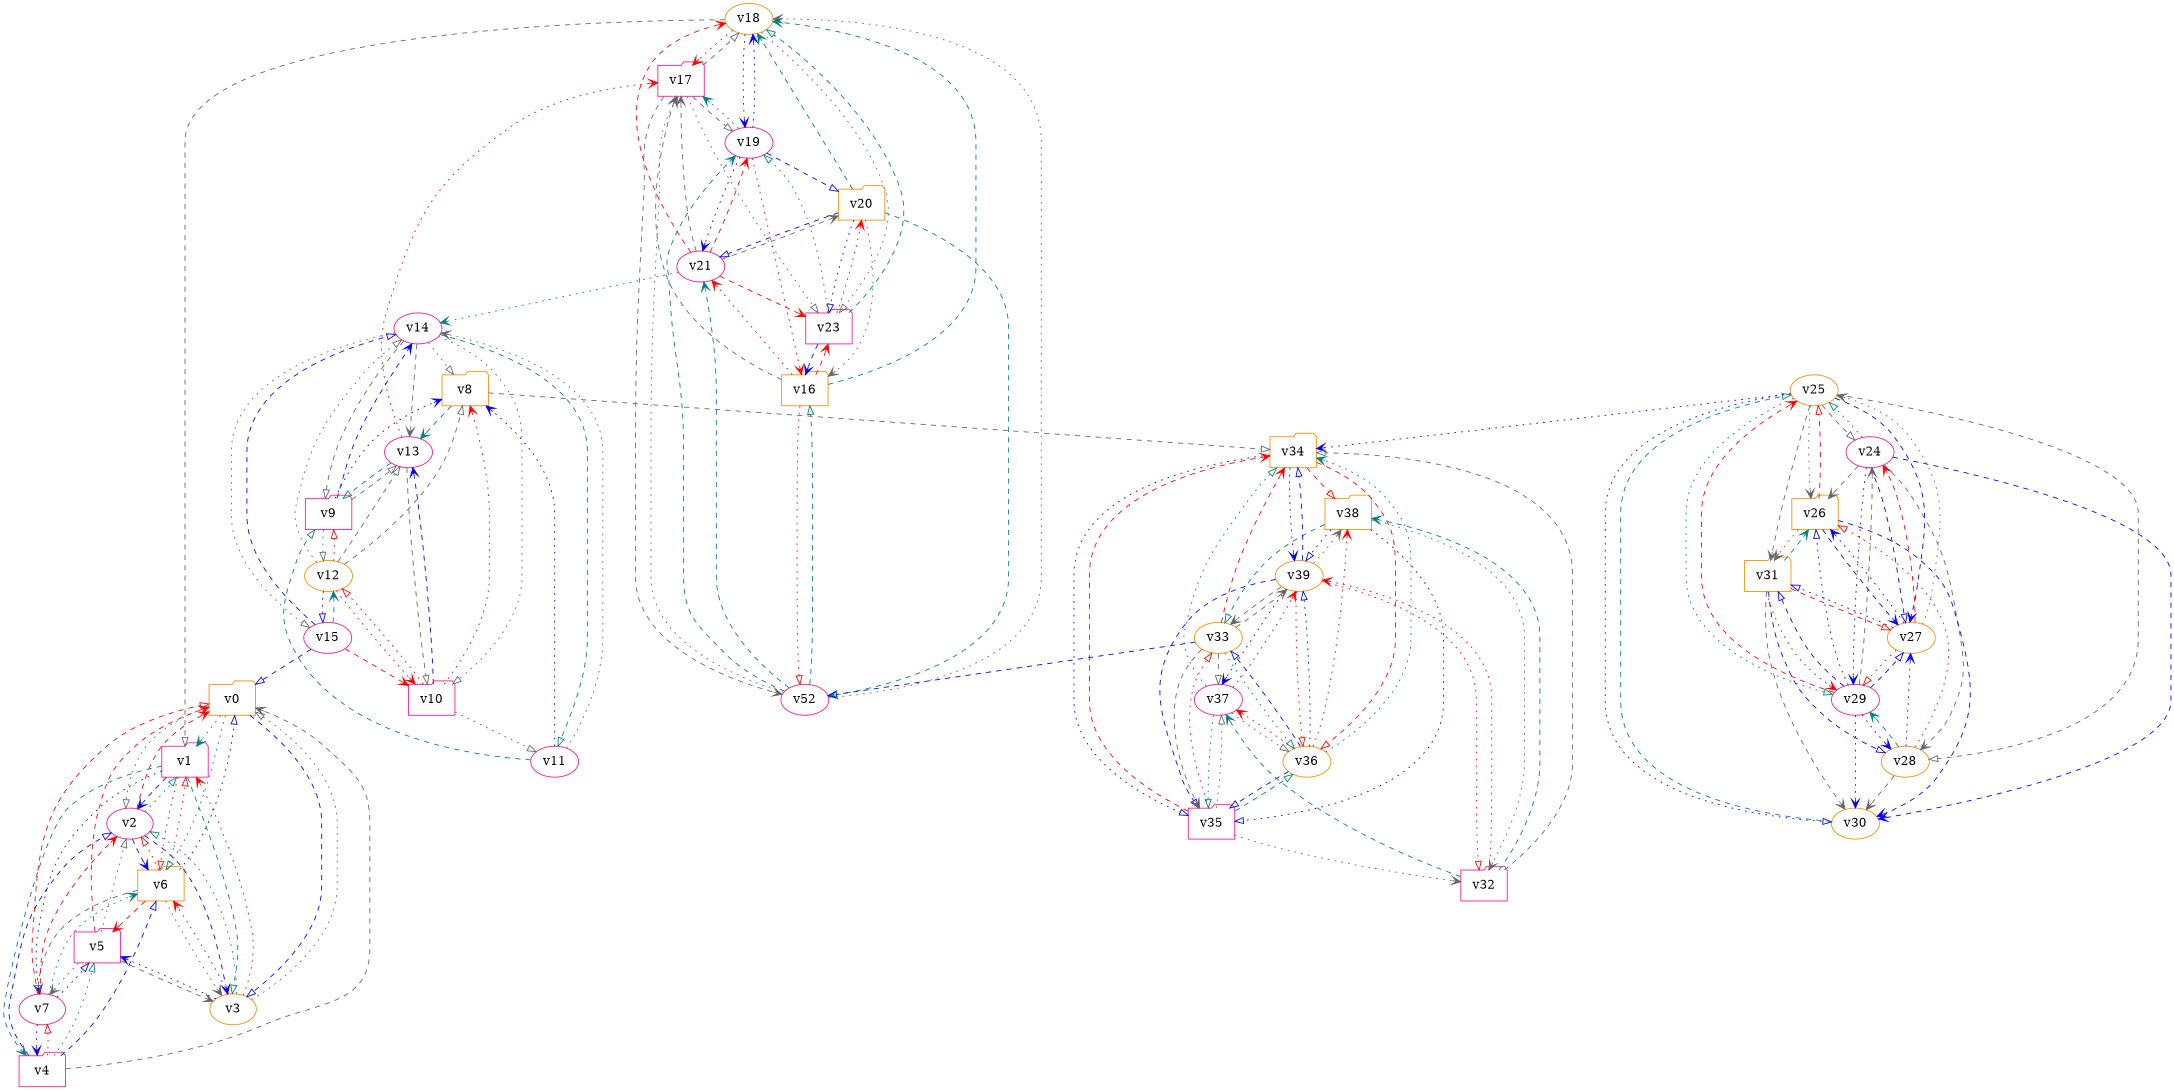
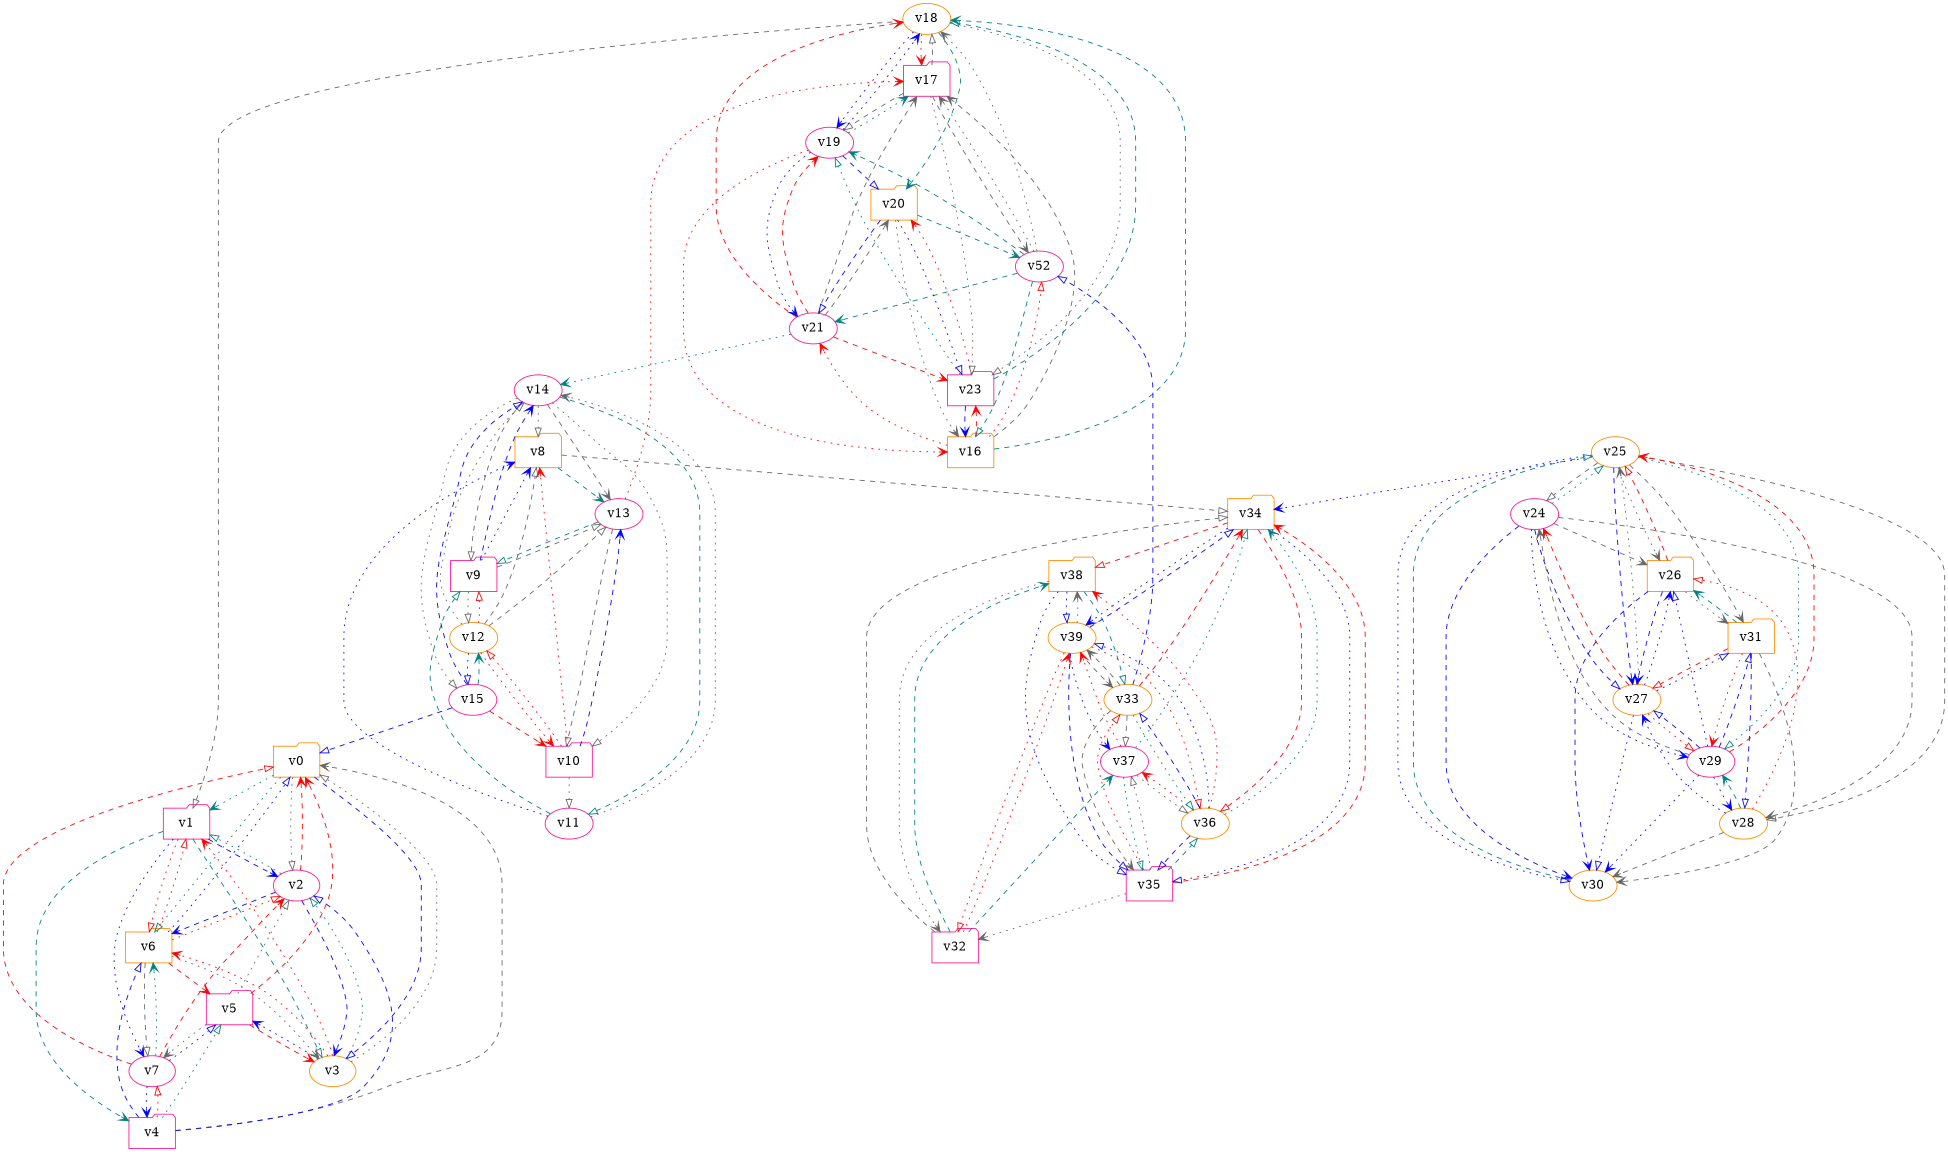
edge "v20" -> "v18": reversed
edge "v27" -> "v30": added
edge "v5" -> "v3": color gray40 -> red
